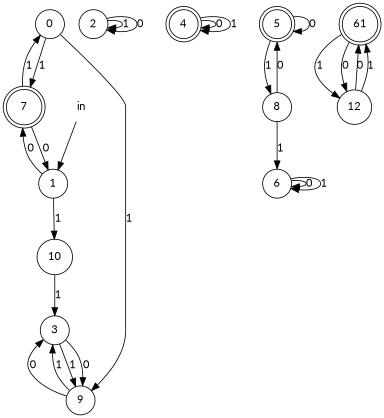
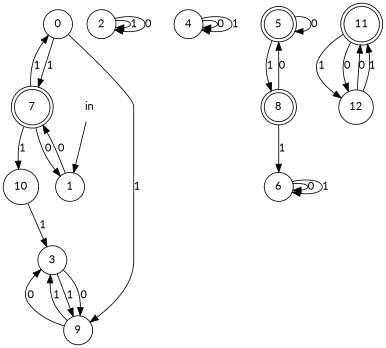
node "4": shape doublecircle -> circle
node "61": label "61" -> "11"
node "8": shape circle -> doublecircle
edge "1" -> "10": now "7" -> "10"
